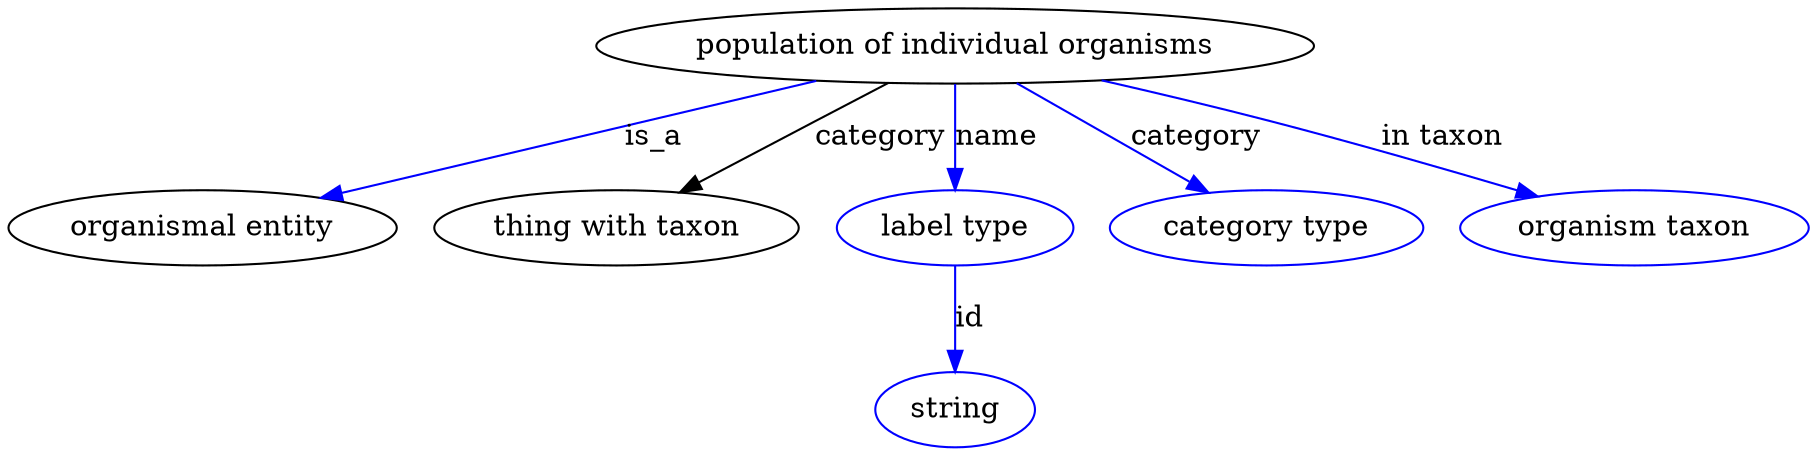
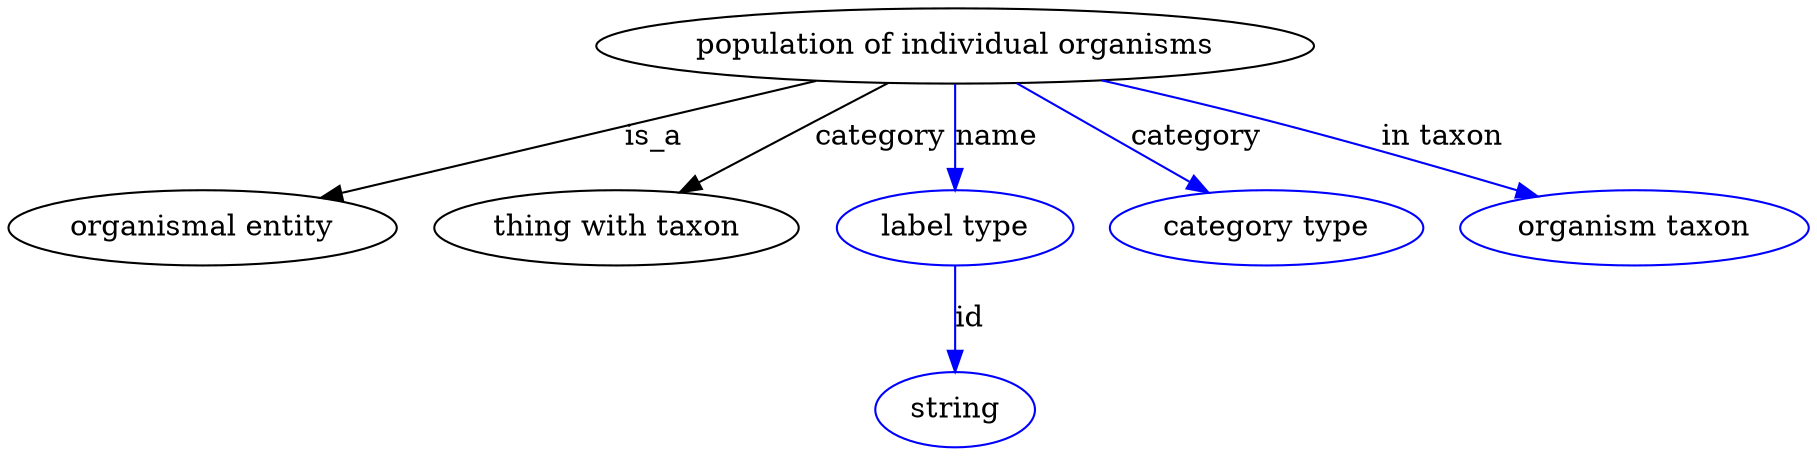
edge "population of individual organisms" -> "organismal entity": color blue -> black
